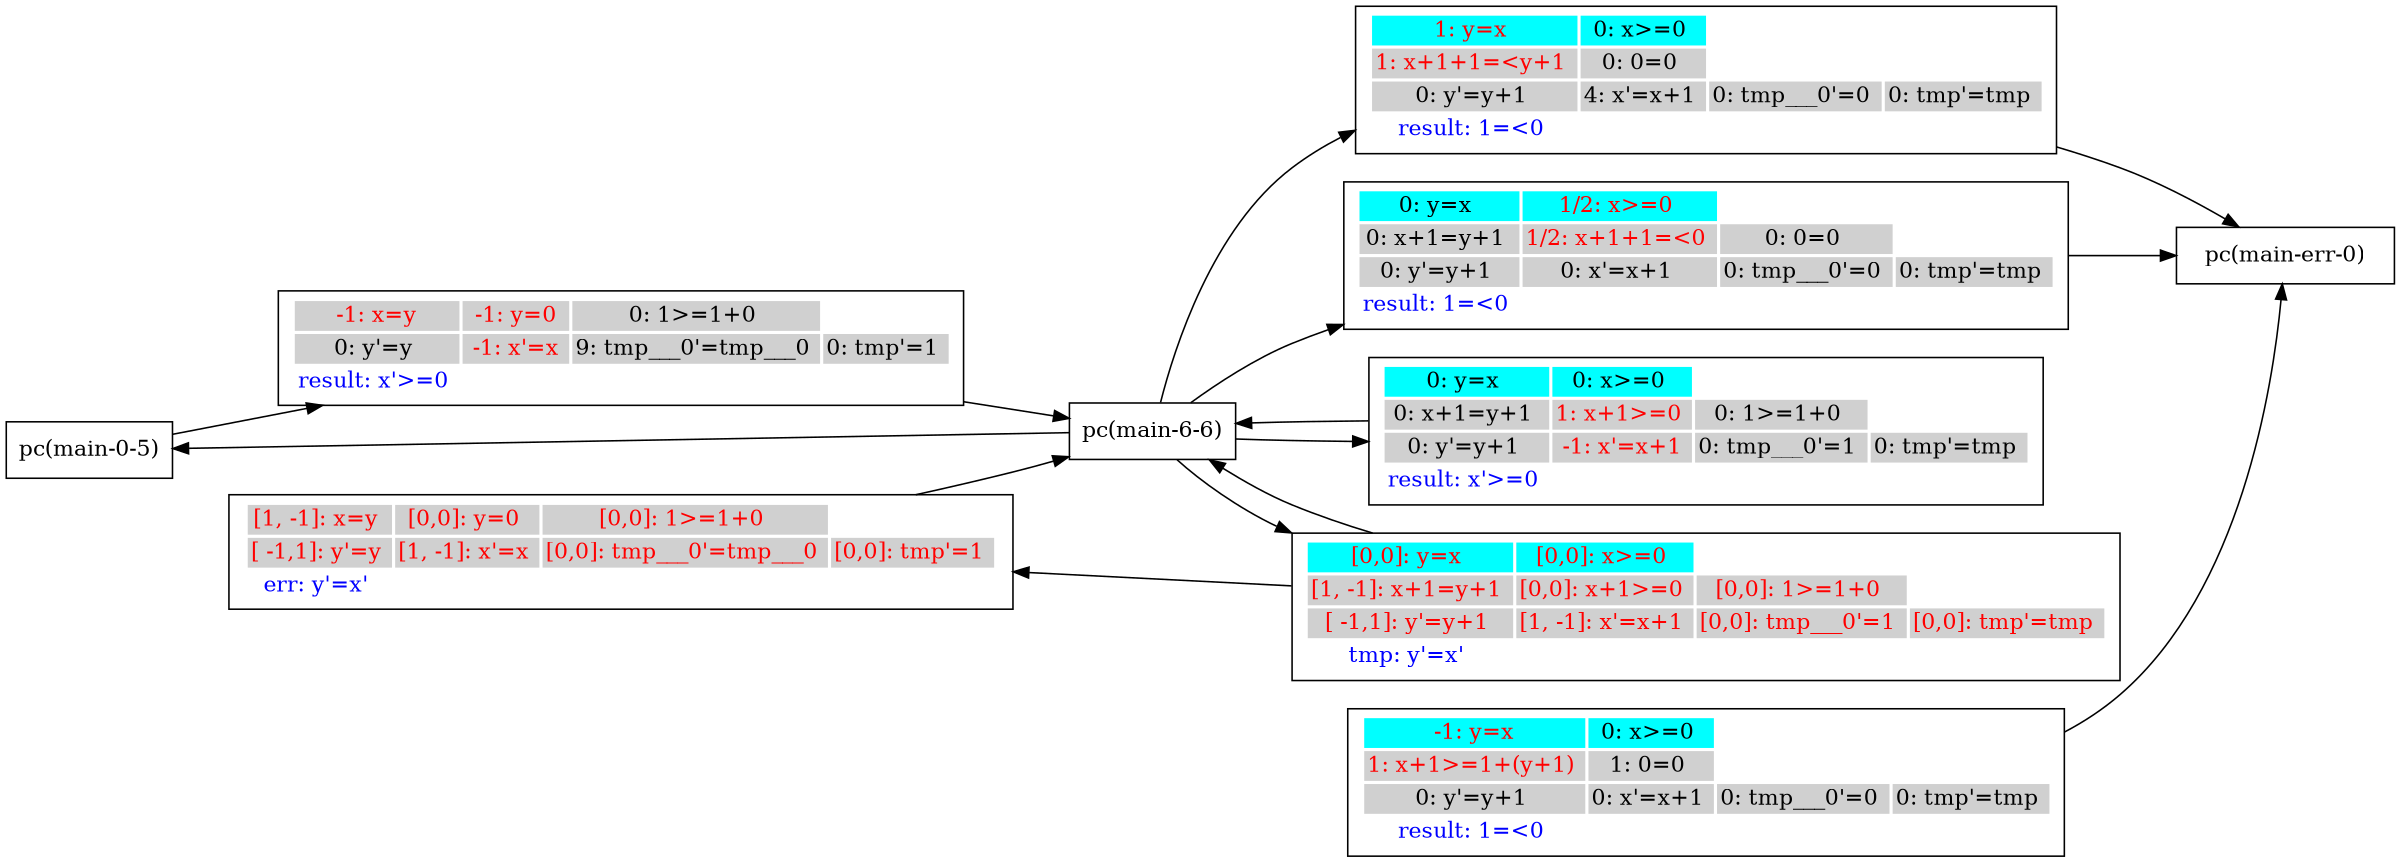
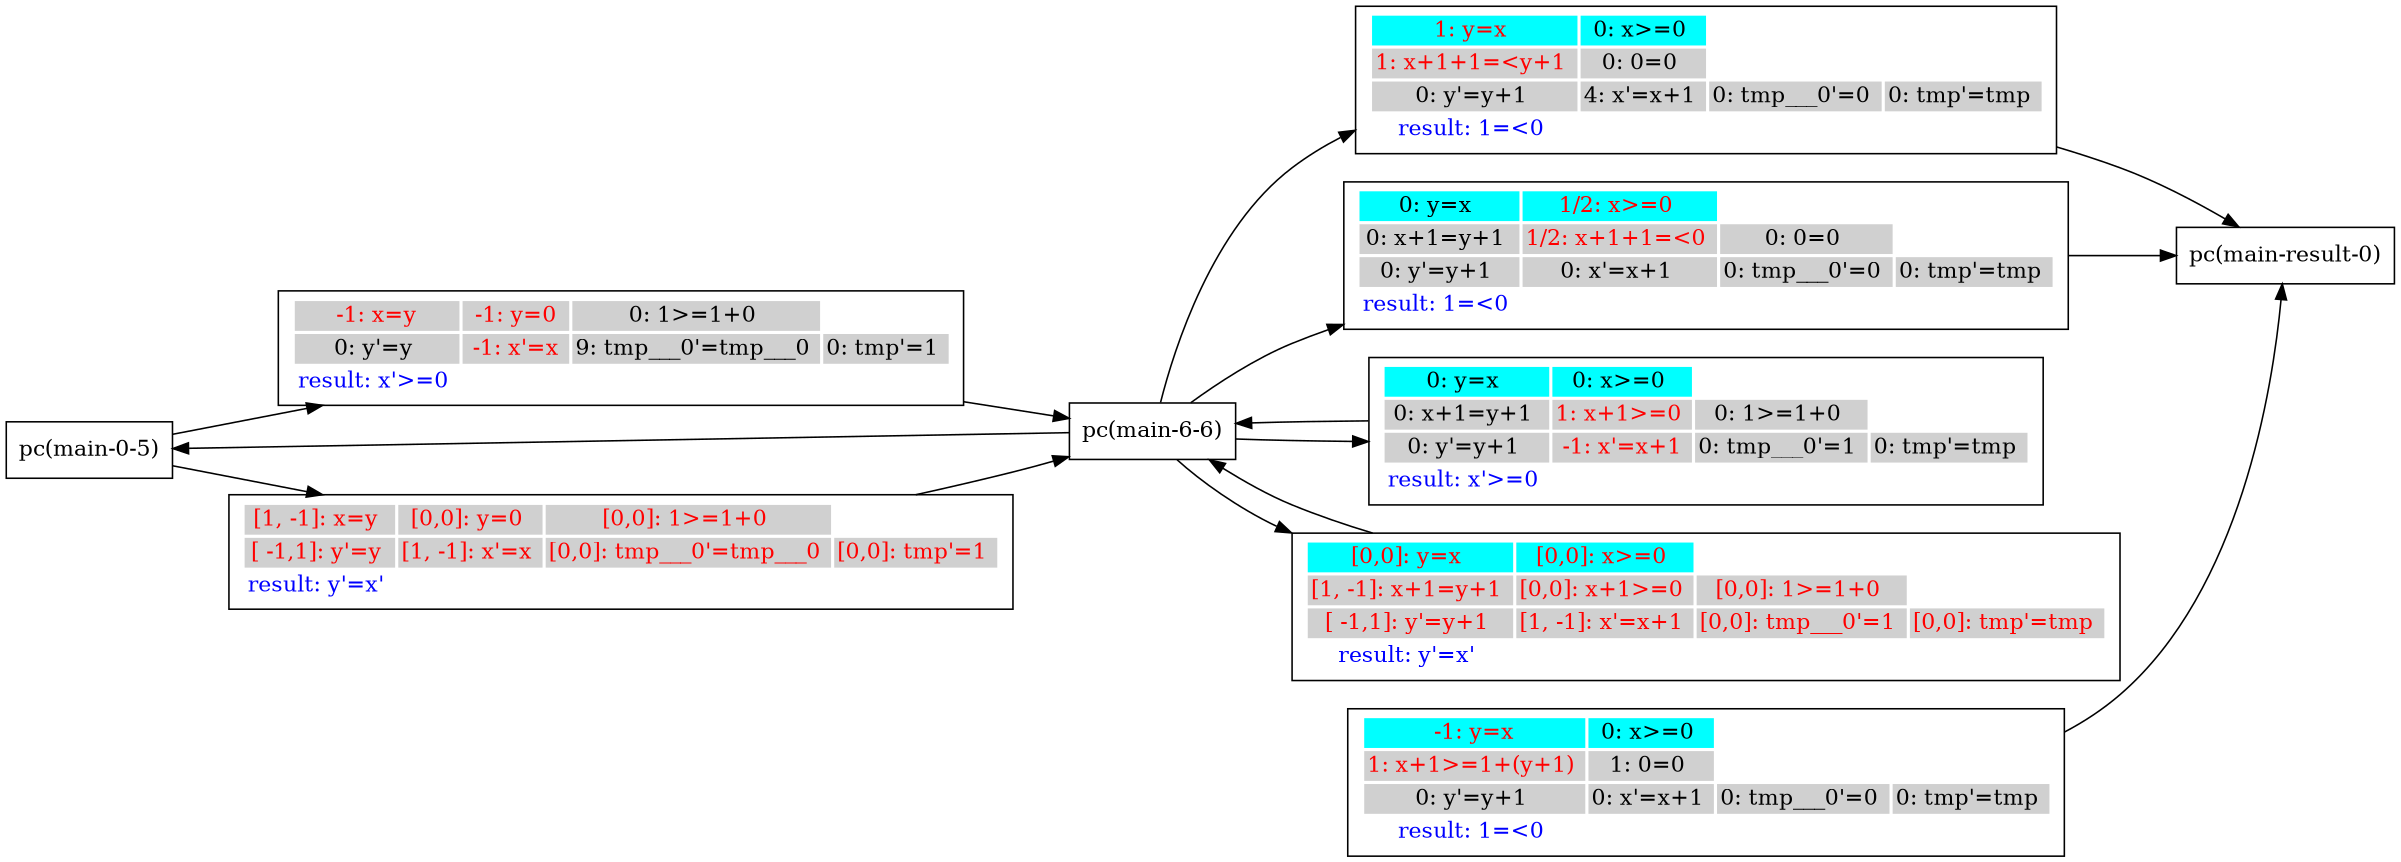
node "pc(main-err-0)": label "pc(main-err-0)" -> "pc(main-result-0)"
edge "[0,0]: y=x" -> "[1, -1]: x=y": now "pc(main-0-5)" -> "[1, -1]: x=y"
node "[1, -1]: x=y": text "err: y'=x'" -> "result: y'=x'"
node "[0,0]: y=x": text "tmp: y'=x'" -> "result: y'=x'"
